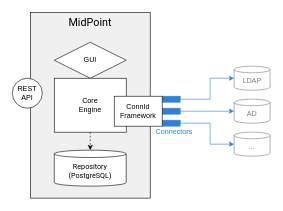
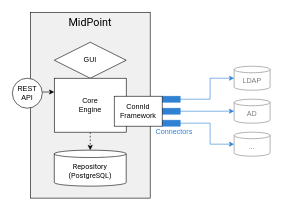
edge "REST API" -> "Core Engine": added
